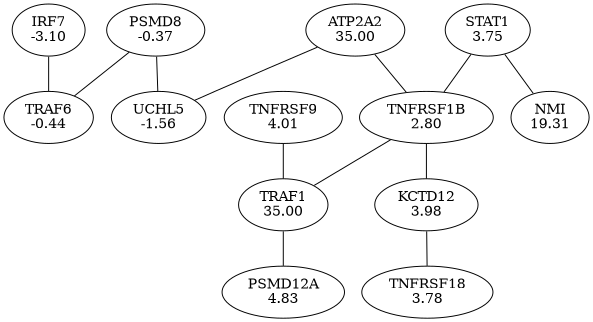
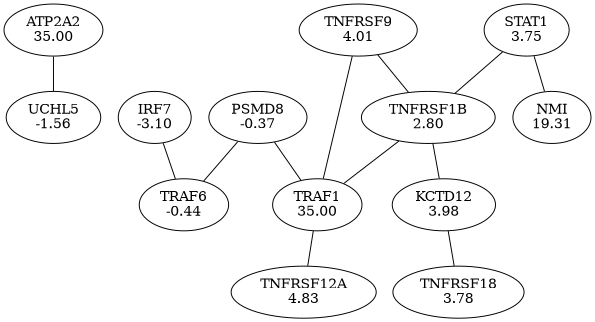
edge "ATP2A2 35.00" -- "TNFRSF1B 2.80": now "TNFRSF9 4.01" -- "TNFRSF1B 2.80"
edge "PSMD8 -0.37" -- "UCHL5 -1.56": now "PSMD8 -0.37" -- "TRAF1 35.00"
node "PSMD12A 4.83": label "PSMD12A 4.83" -> "TNFRSF12A 4.83"
